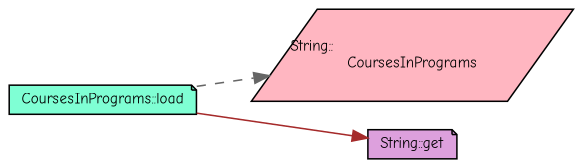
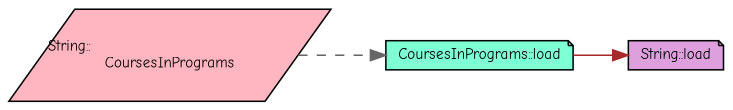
edge "CoursesInPrograms::load" -> "String:: CoursesInPrograms": reversed
node "String::get": label "String::get" -> "String::load"
